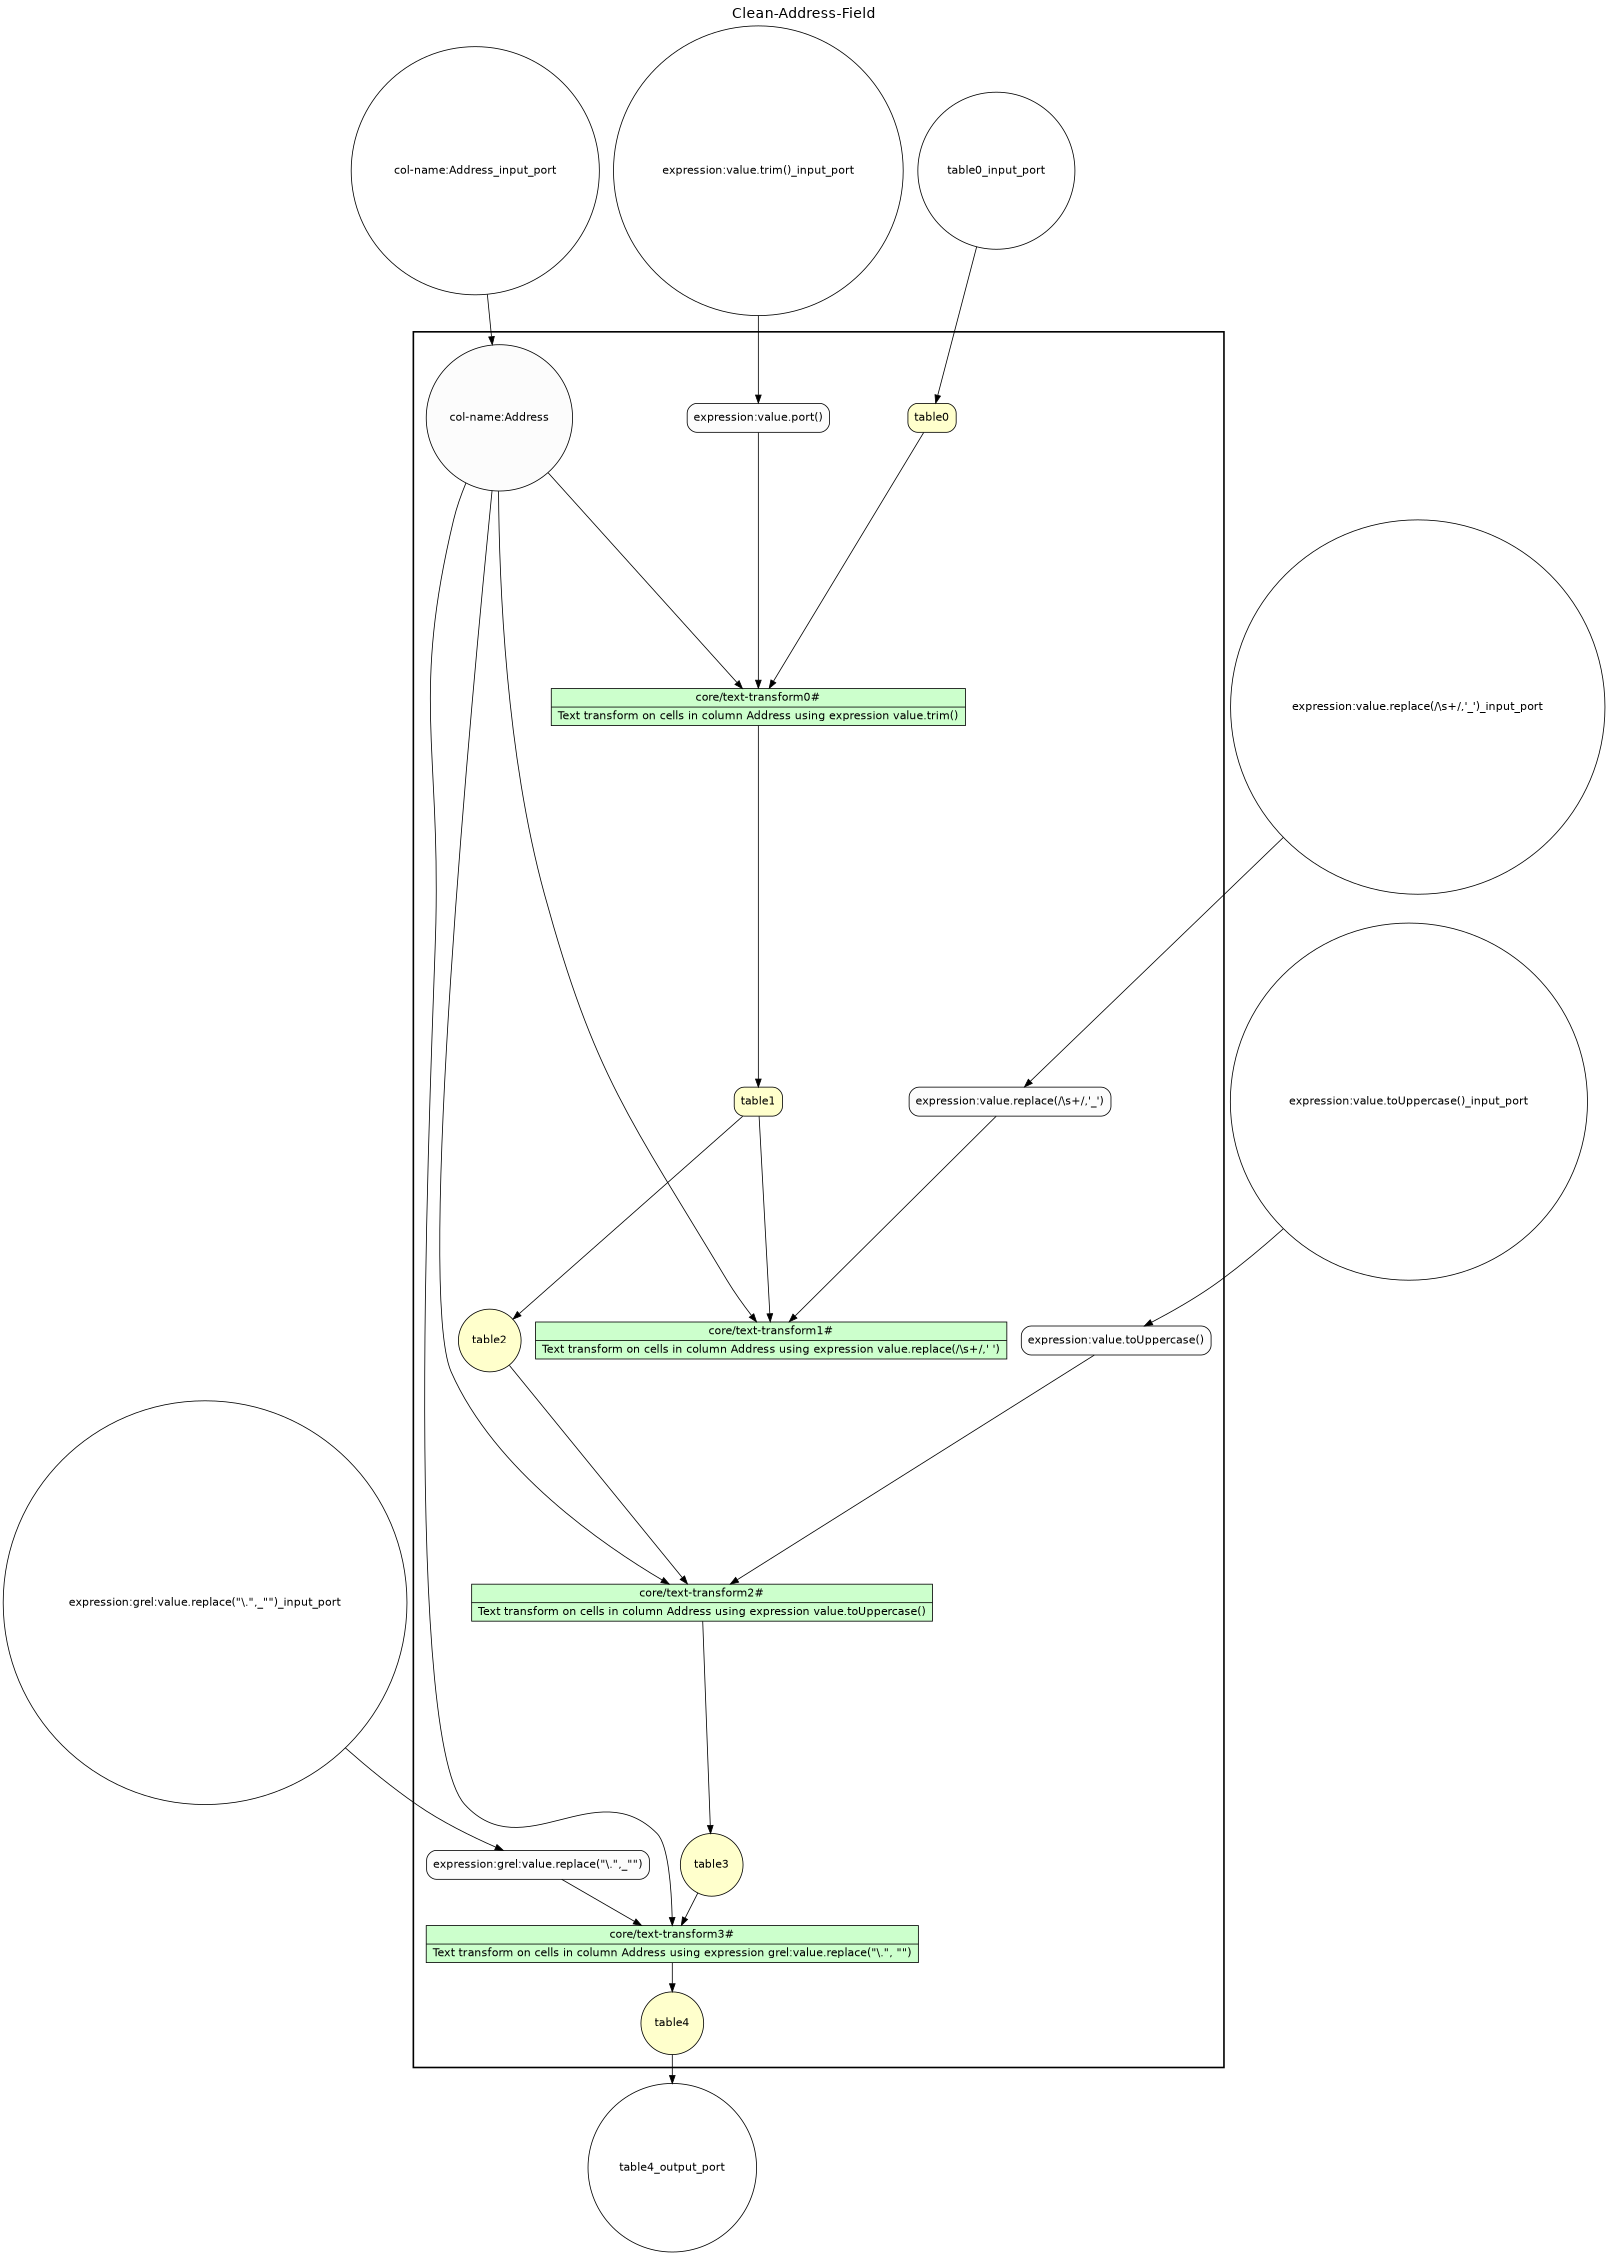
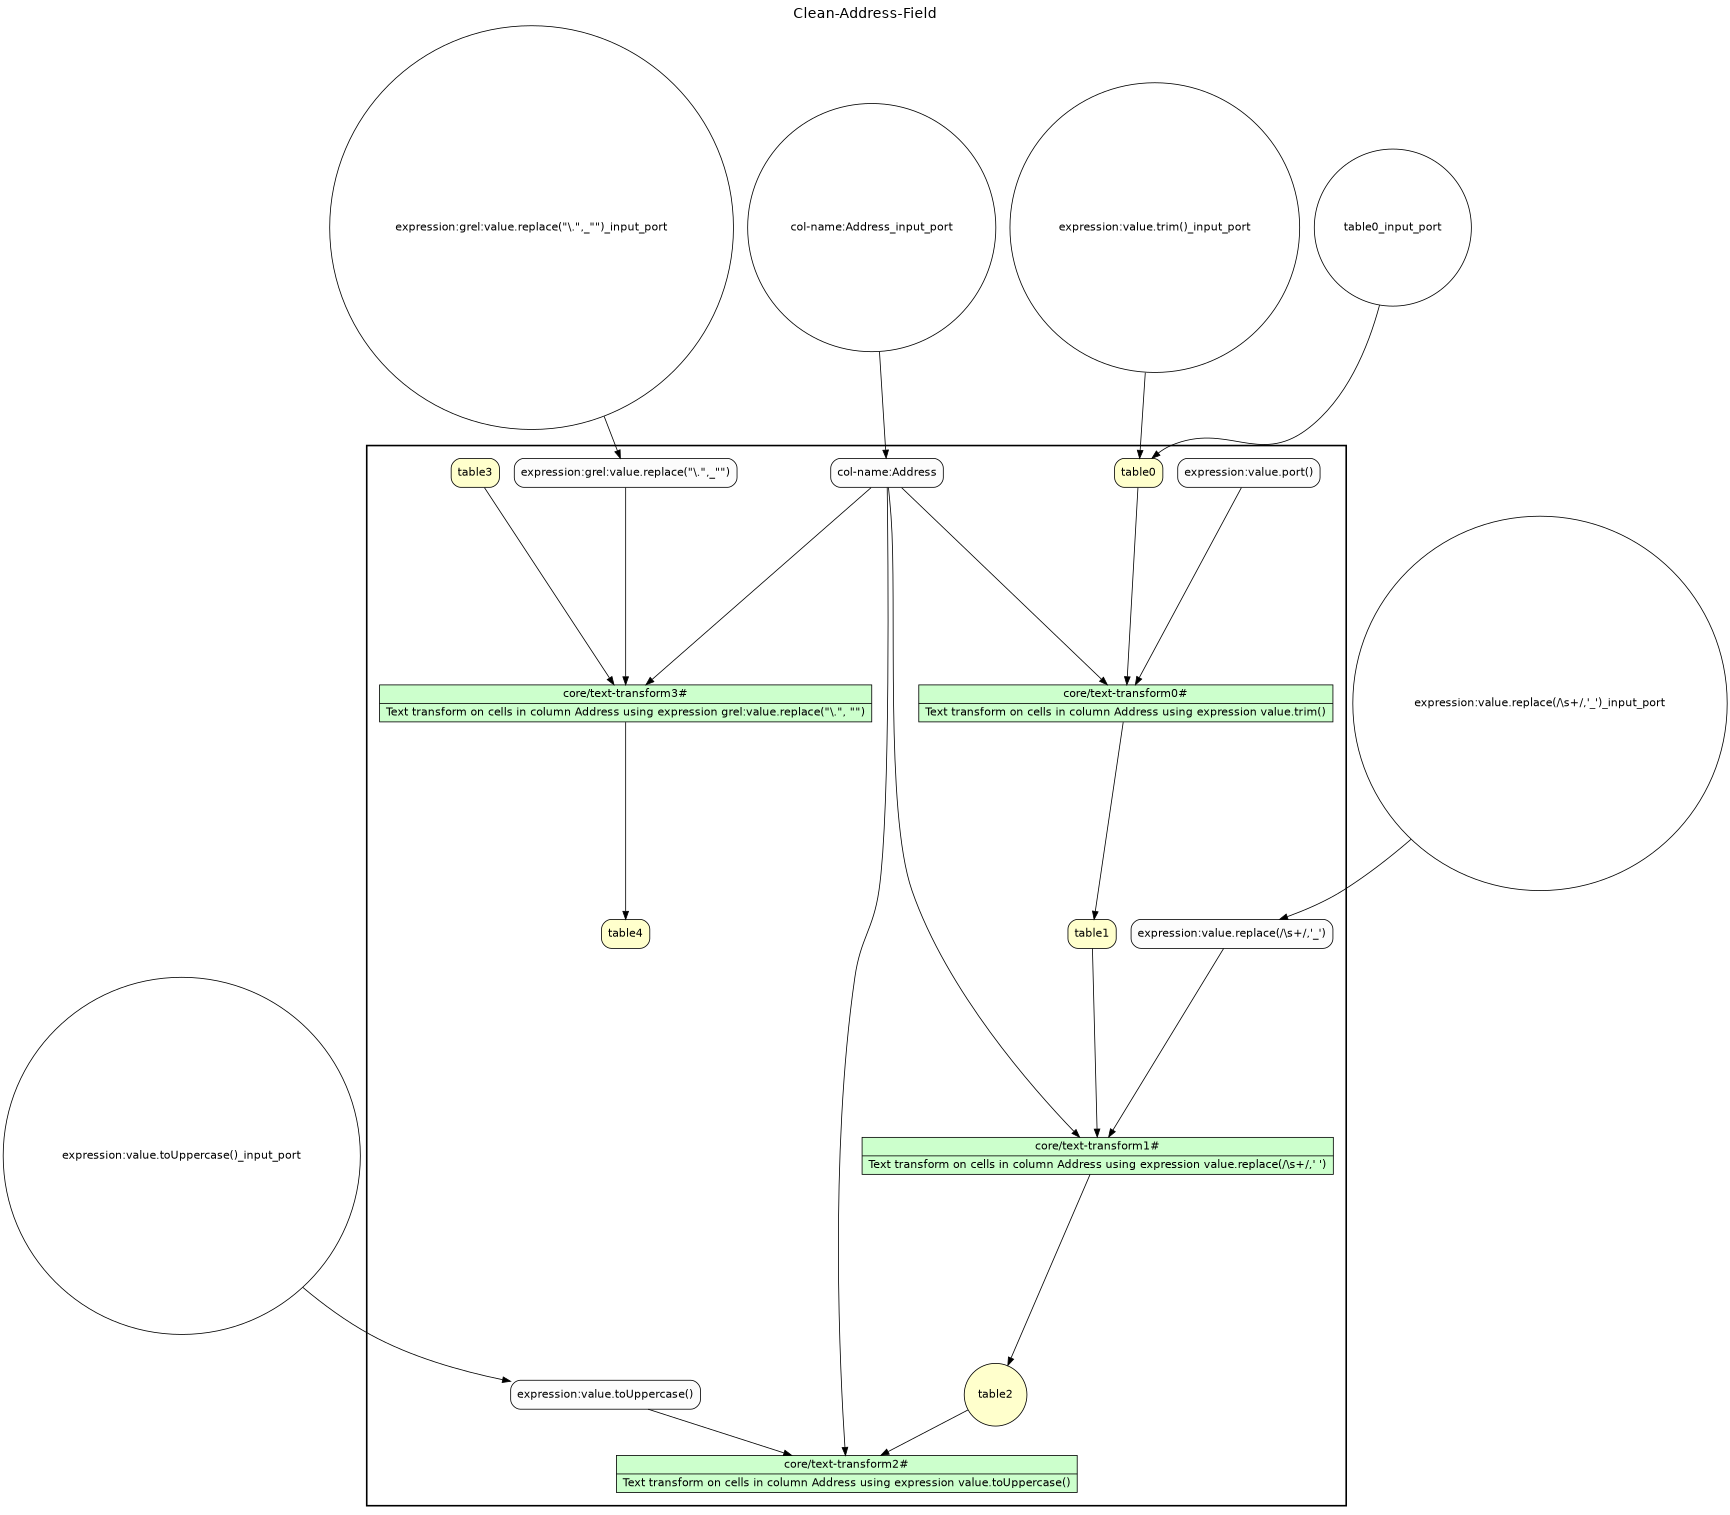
edge "expression:value.trim()_input_port" -> "expression:value.port()": now "expression:value.trim()_input_port" -> "table0"
node "col-name:Address": shape circle -> box
edge "table1" -> "table2": now "core/text-transform1#" -> "table2"
edge "core/text-transform2#" -> "table3": removed
node "table3": shape circle -> box
node "table4": shape circle -> box
node "table4_output_port": removed
